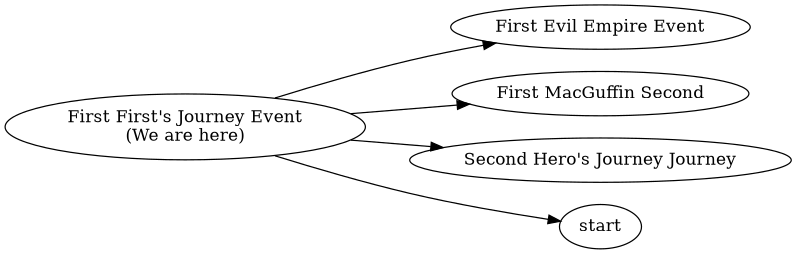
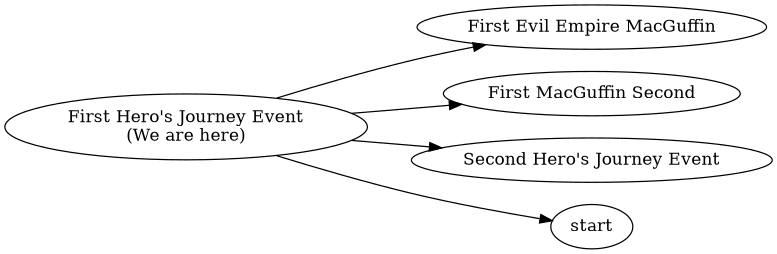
node "First Evil Empire Event": label "First Evil Empire Event" -> "First Evil Empire MacGuffin"
node "First First's Journey Event (We are here)": label "First First's Journey Event (We are here)" -> "First Hero's Journey Event (We are here)"
node "Second Hero's Journey Journey": label "Second Hero's Journey Journey" -> "Second Hero's Journey Event"
